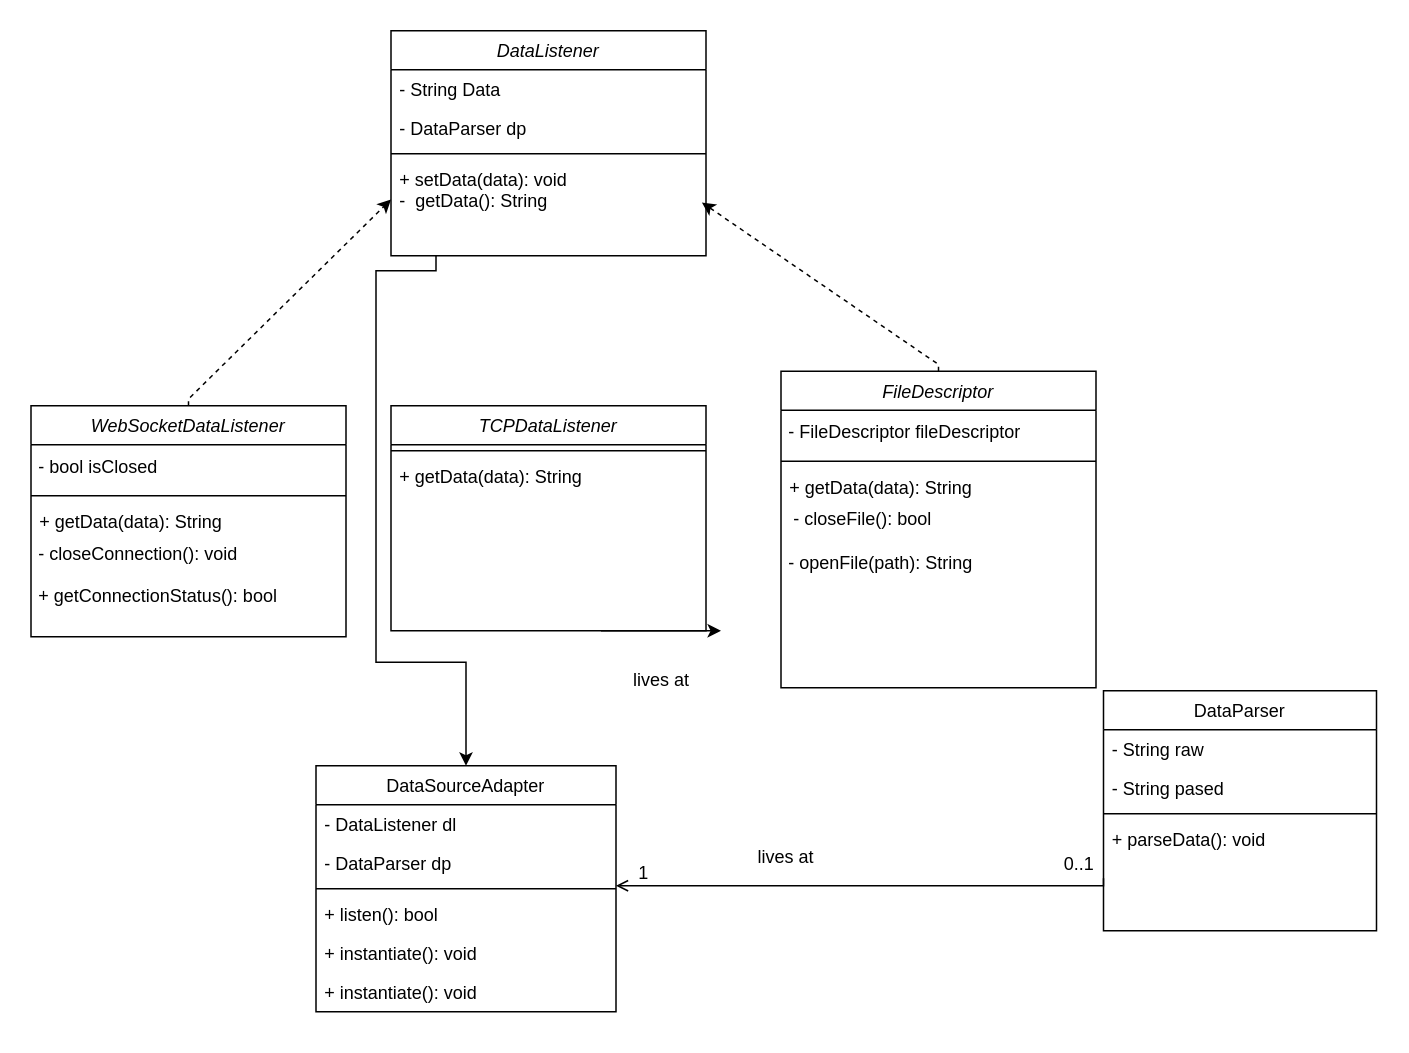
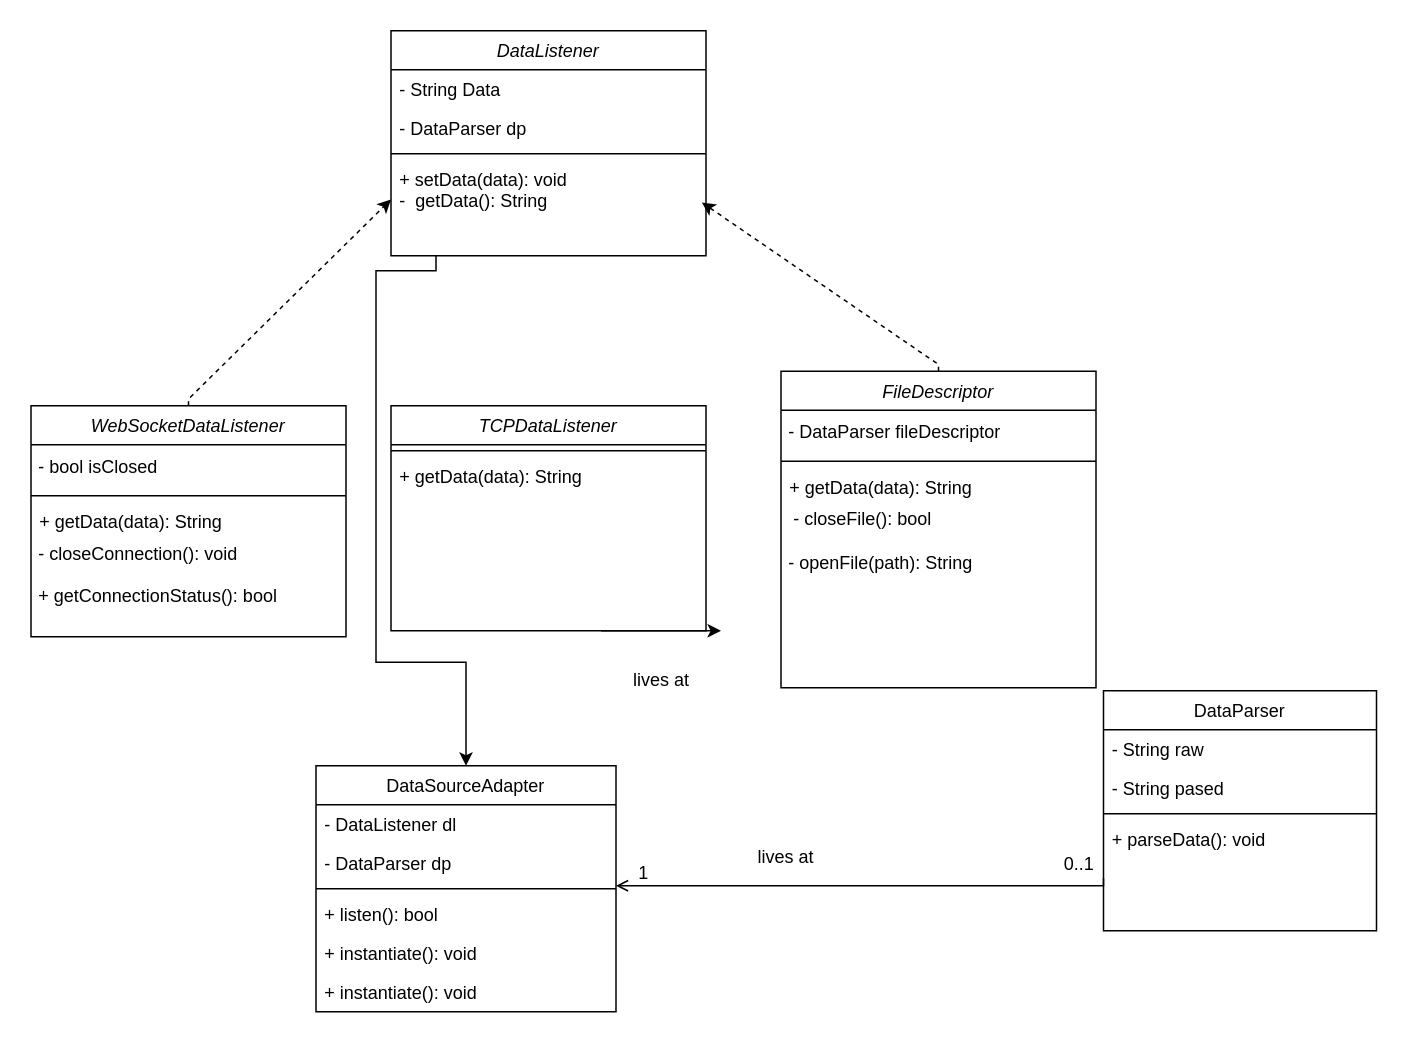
node "- FileDescriptor fileDescriptor": label "- FileDescriptor fileDescriptor" -> "- DataParser fileDescriptor"
